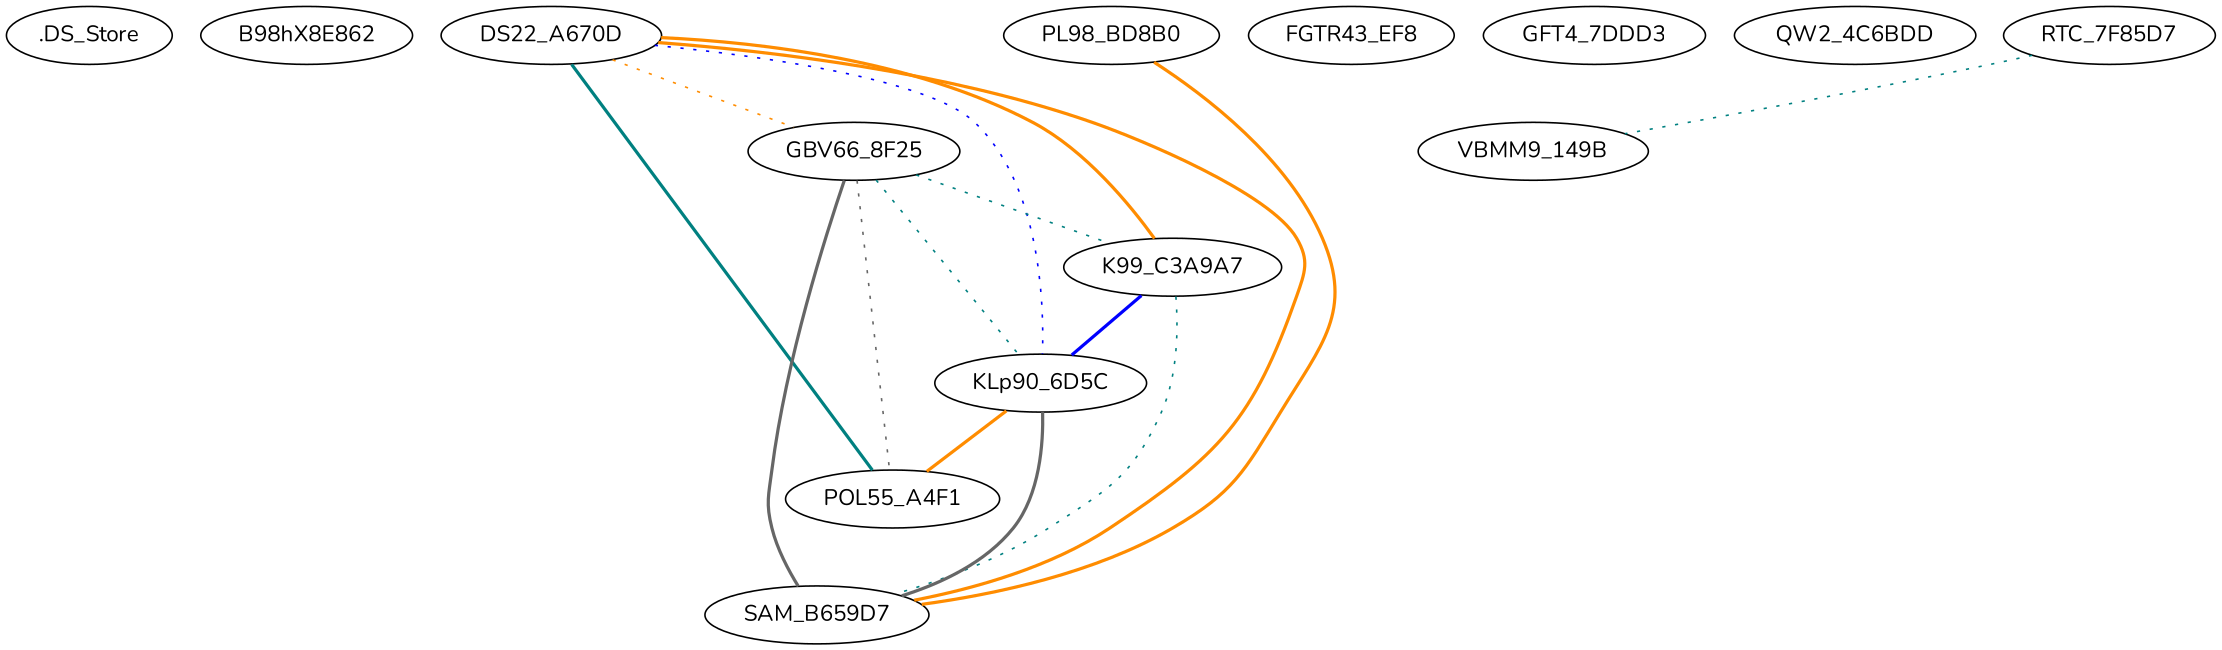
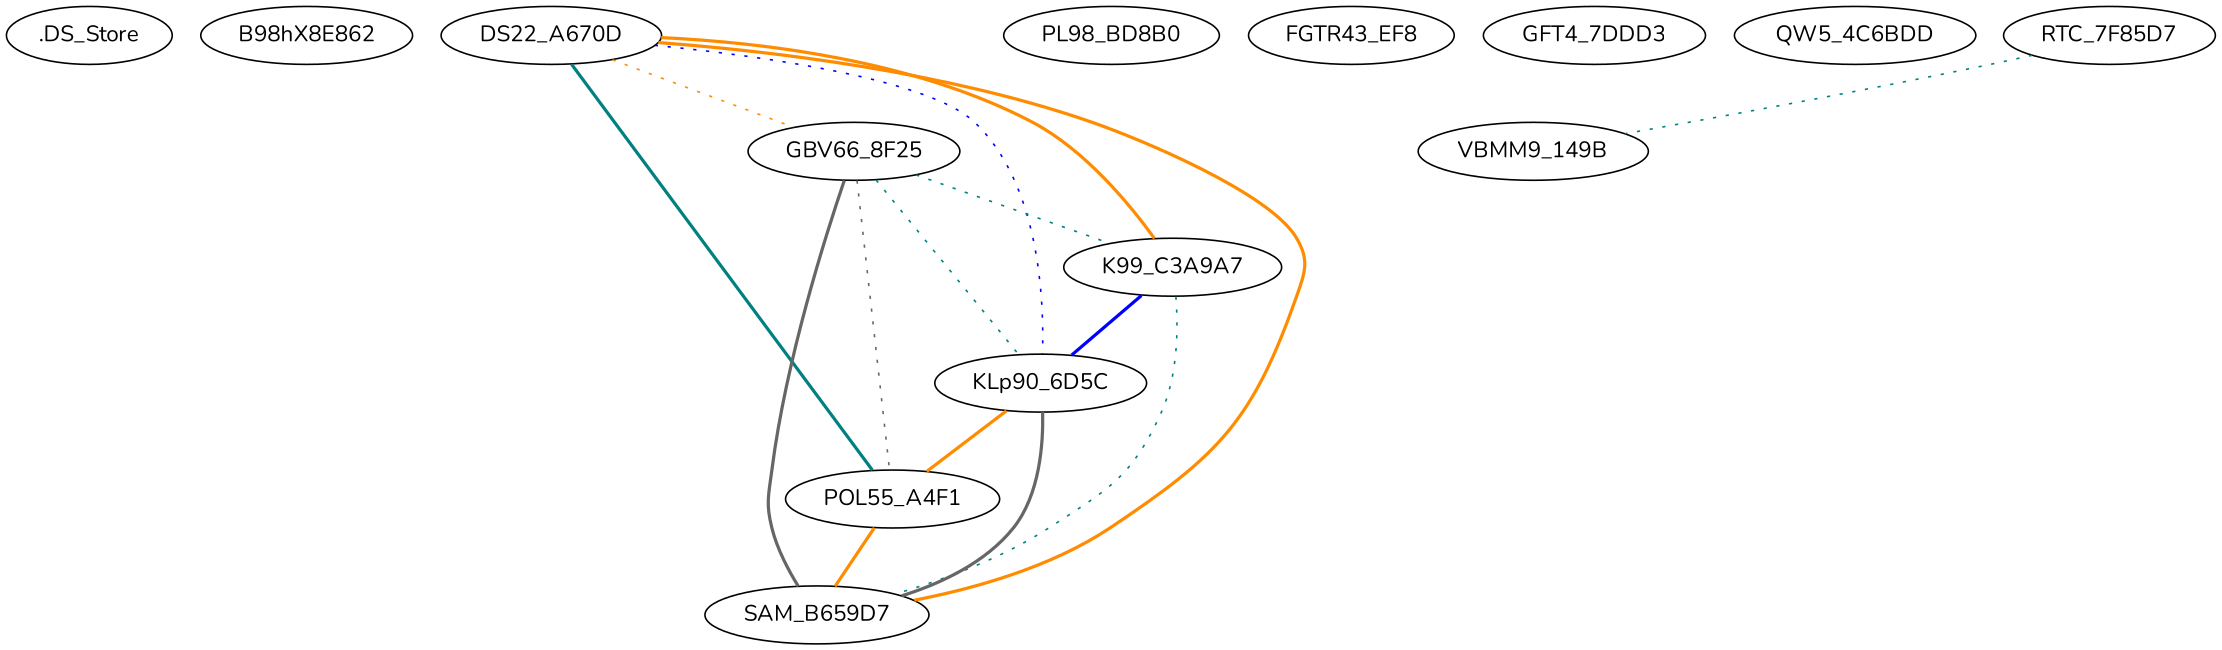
node "QW2_4C6BDD": label "QW2_4C6BDD" -> "QW5_4C6BDD"
edge "PL98_BD8B0" -- "SAM_B659D7": now "POL55_A4F1" -- "SAM_B659D7"
